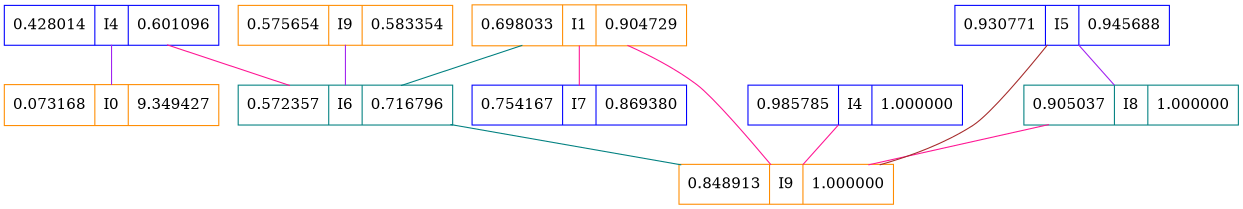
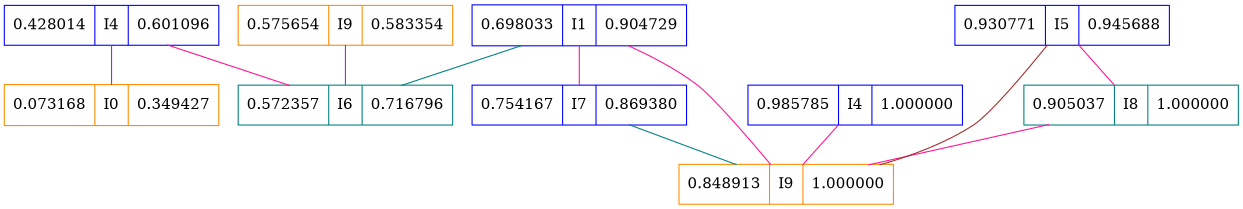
node "0.698033": color darkorange -> blue
edge "0.930771" -- "0.905037": color purple -> deeppink
node "0.073168": text "9.349427" -> "0.349427"
edge "0.572357" -- "0.848913": now "0.754167" -- "0.848913"
